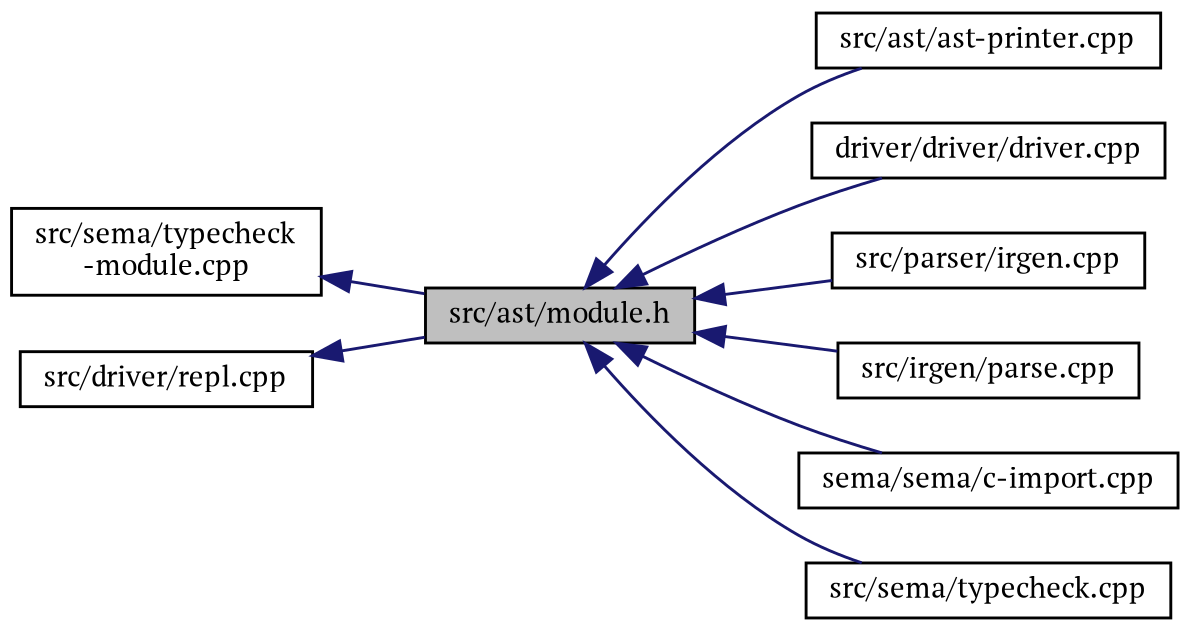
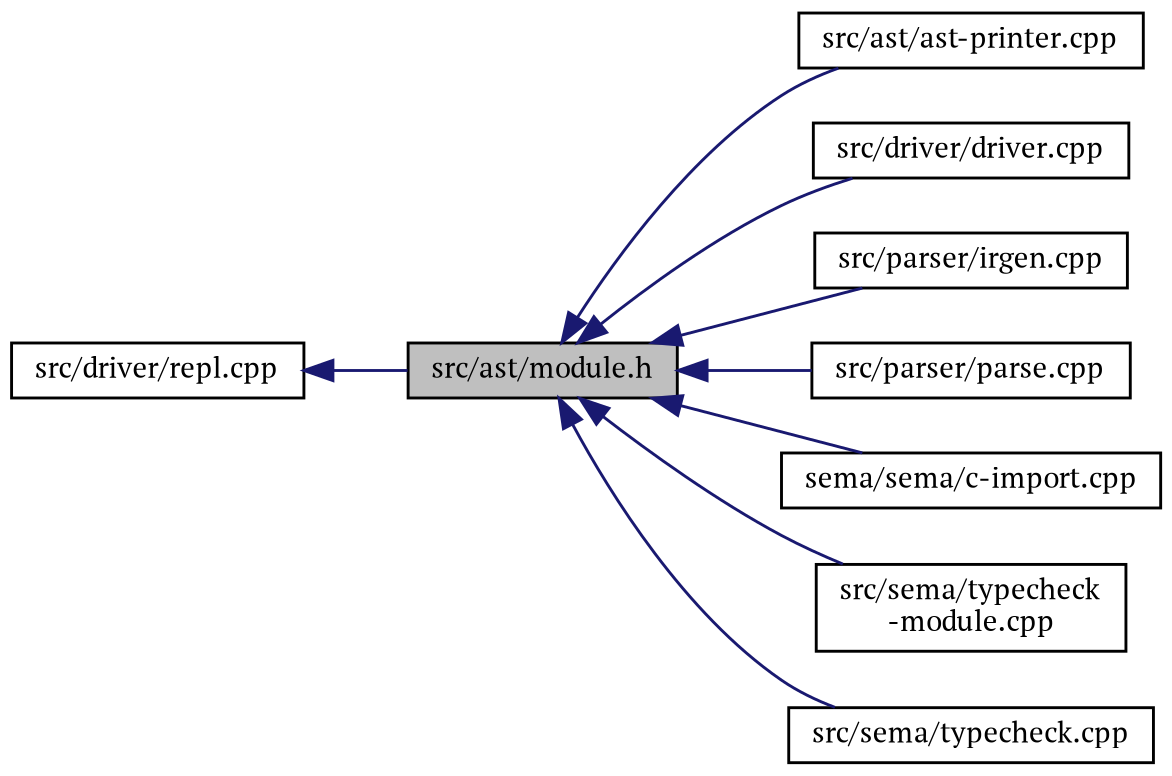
node "driver/driver/driver.cpp": label "driver/driver/driver.cpp" -> "src/driver/driver.cpp"
edge "src/ast/module.h" -> "src/sema/typecheck -module.cpp": reversed
node "src/irgen/parse.cpp": label "src/irgen/parse.cpp" -> "src/parser/parse.cpp"
